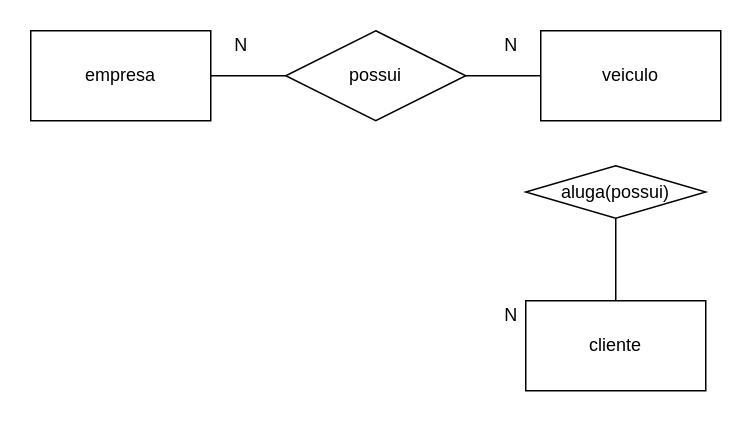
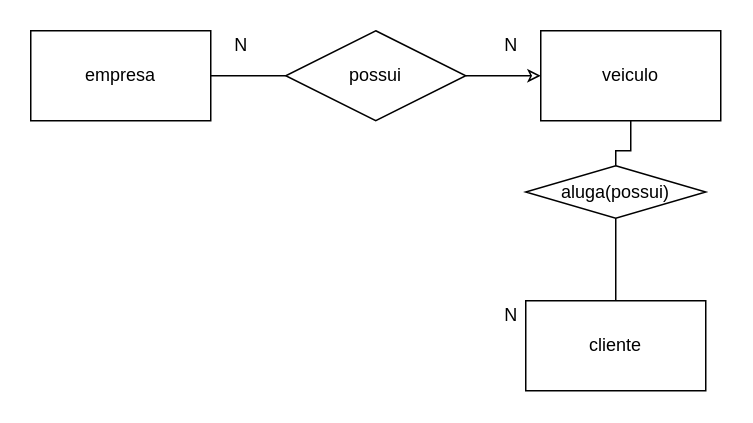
edge "possui" -- "veiculo": arrowhead none -> classic
edge "veiculo" -- "aluga(possui)": added
